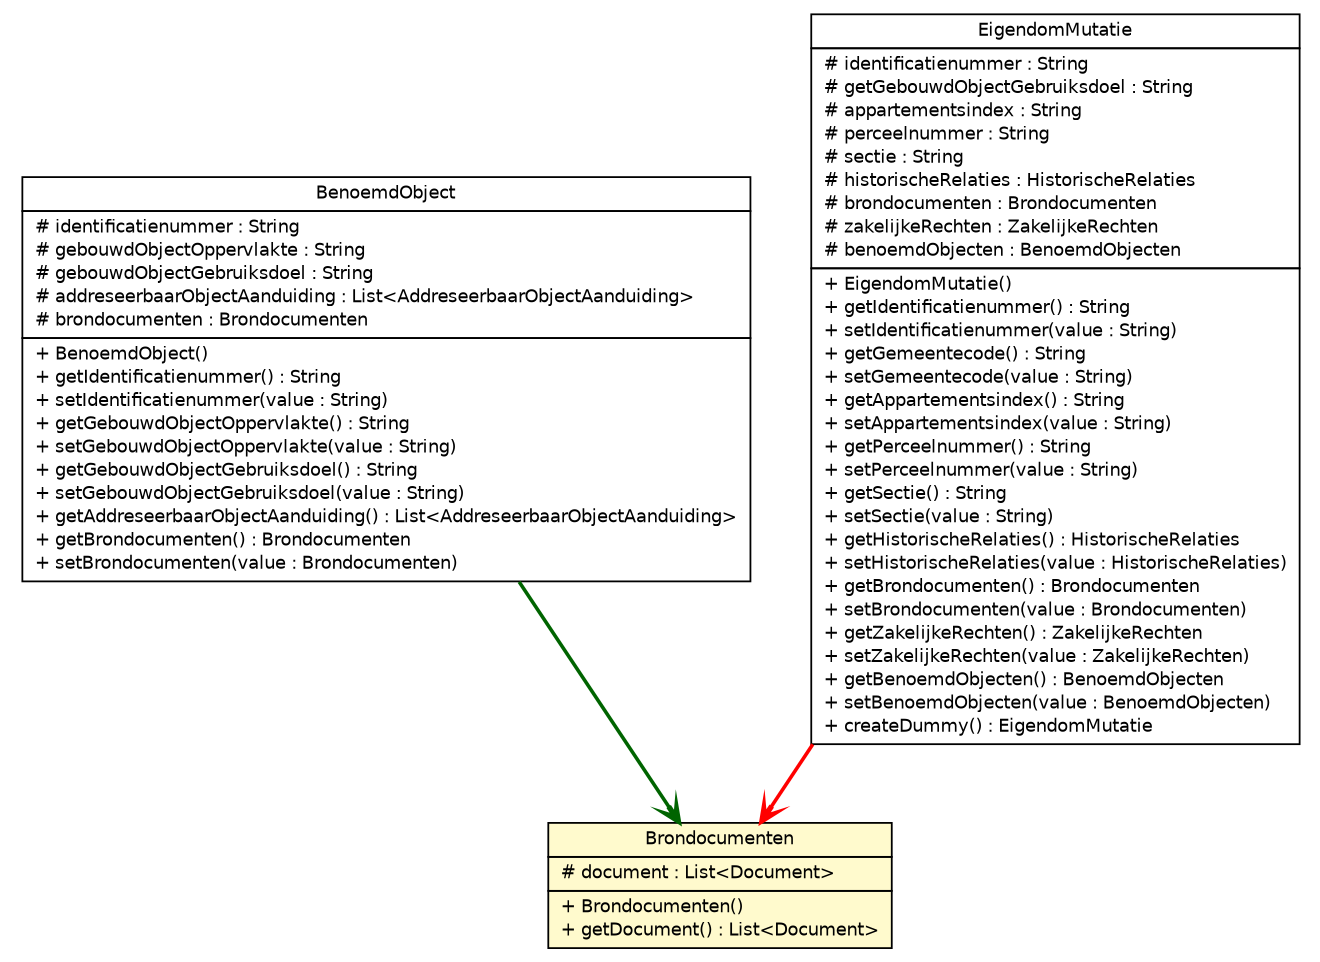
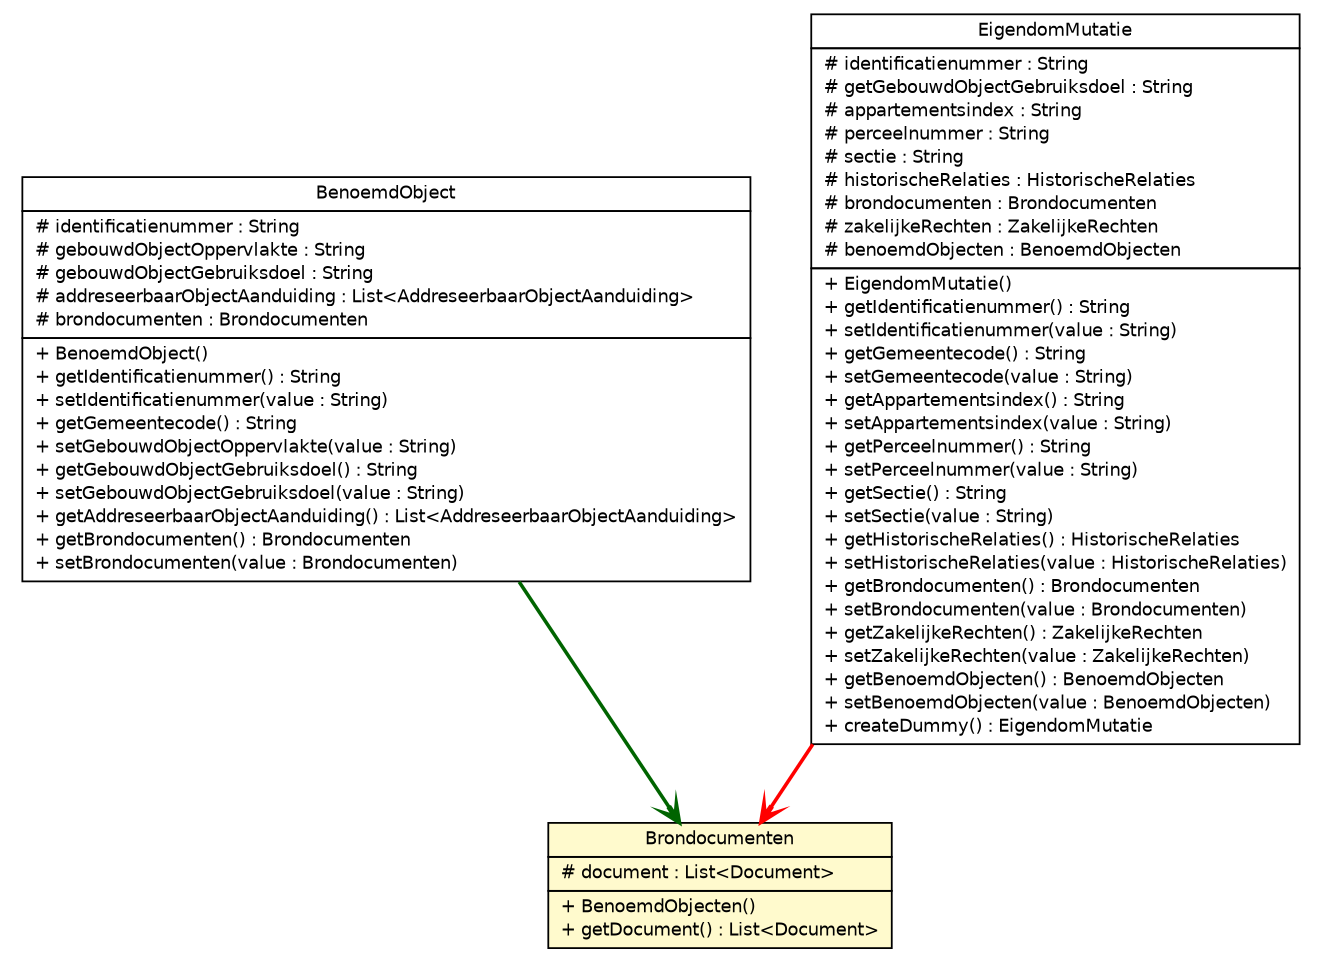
node "BenoemdObject": text "+ getGebouwdObjectOppervlakte() : String" -> "+ getGemeentecode() : String"
node "Brondocumenten": text "+ Brondocumenten()" -> "+ BenoemdObjecten()"
